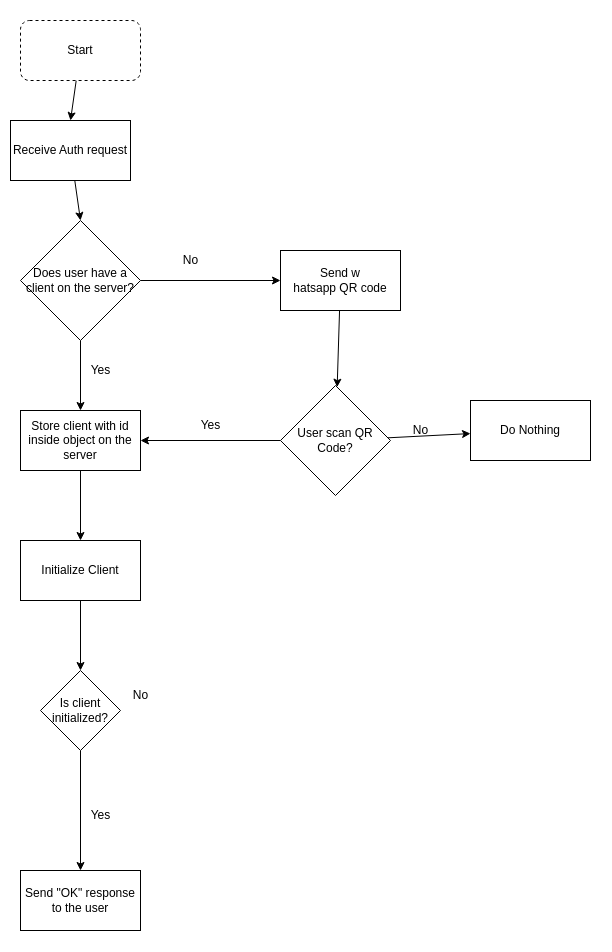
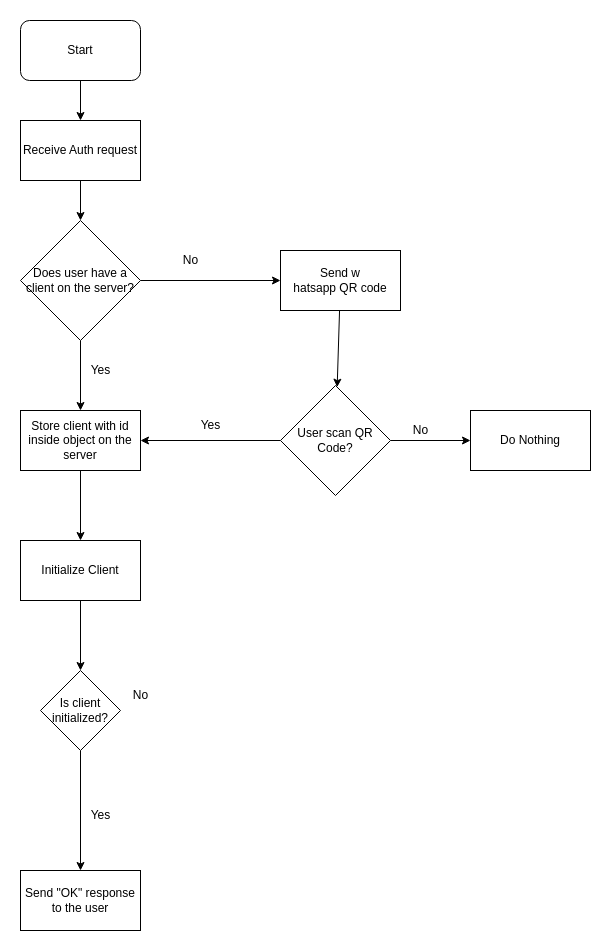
node "Start": style dashed -> solid
node "Receive Auth request": moved (71, 151) -> (81, 151)
node "Do Nothing": moved (531, 431) -> (531, 441)
